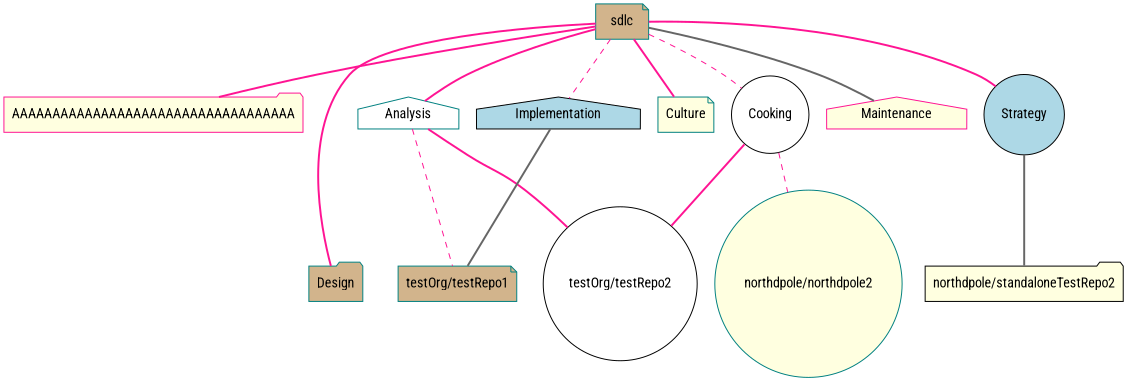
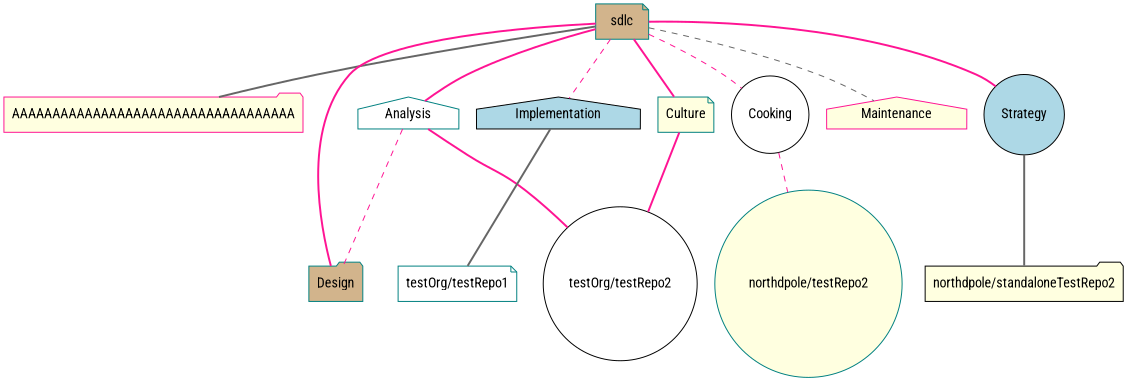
edge "sdlc" -- "Maintenance": style bold -> dashed
edge "sdlc" -- "AAAAAAAAAAAAAAAAAAAAAAAAAAAAAAAAAAA": color deeppink -> gray40
edge "Cooking" -- "testOrg/testRepo2": now "Culture" -- "testOrg/testRepo2"
edge "Analysis" -- "testOrg/testRepo1": now "Analysis" -- "Design"
node "testOrg/testRepo1": fillcolor tan -> white
node "northdpole/northdpole2": label "northdpole/northdpole2" -> "northdpole/testRepo2"
